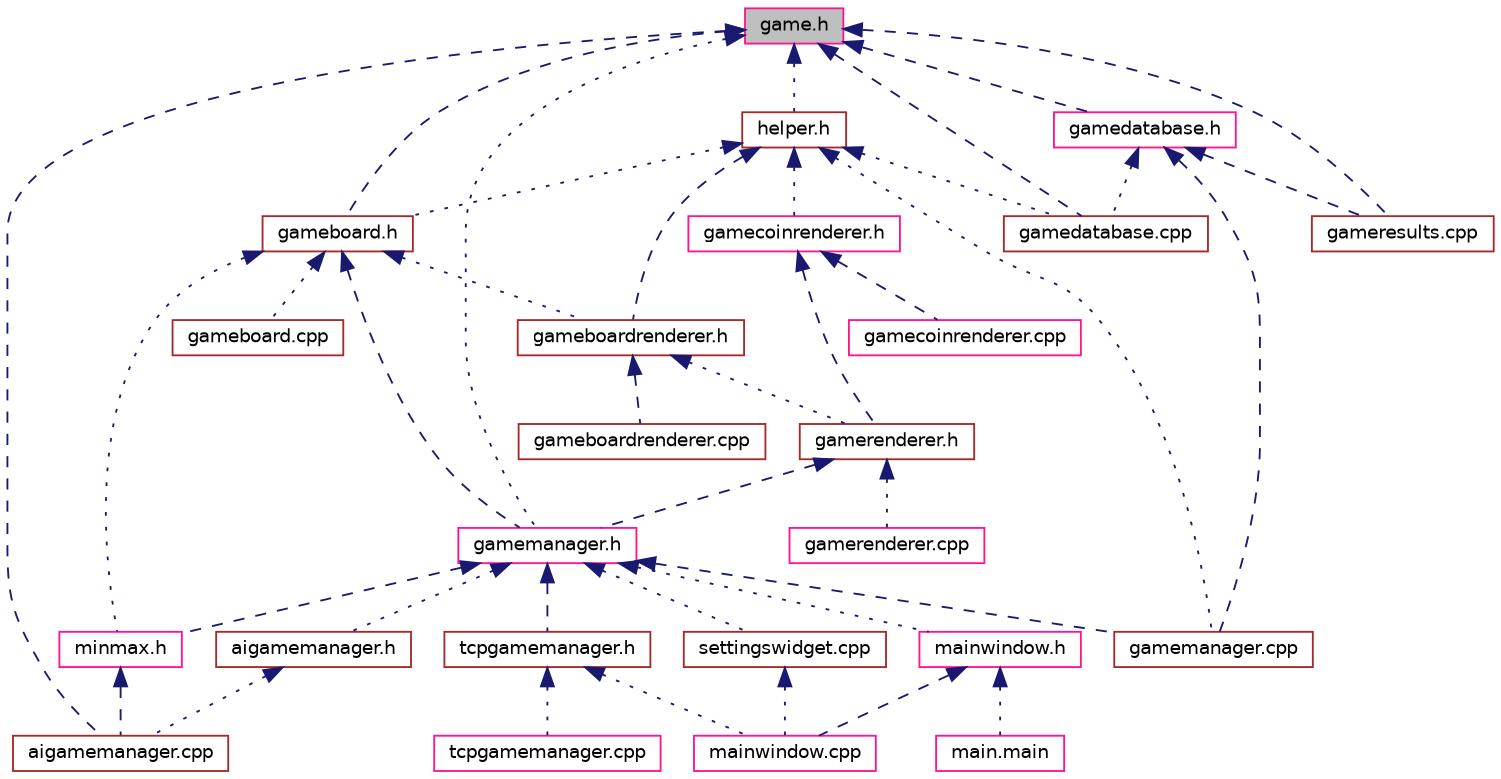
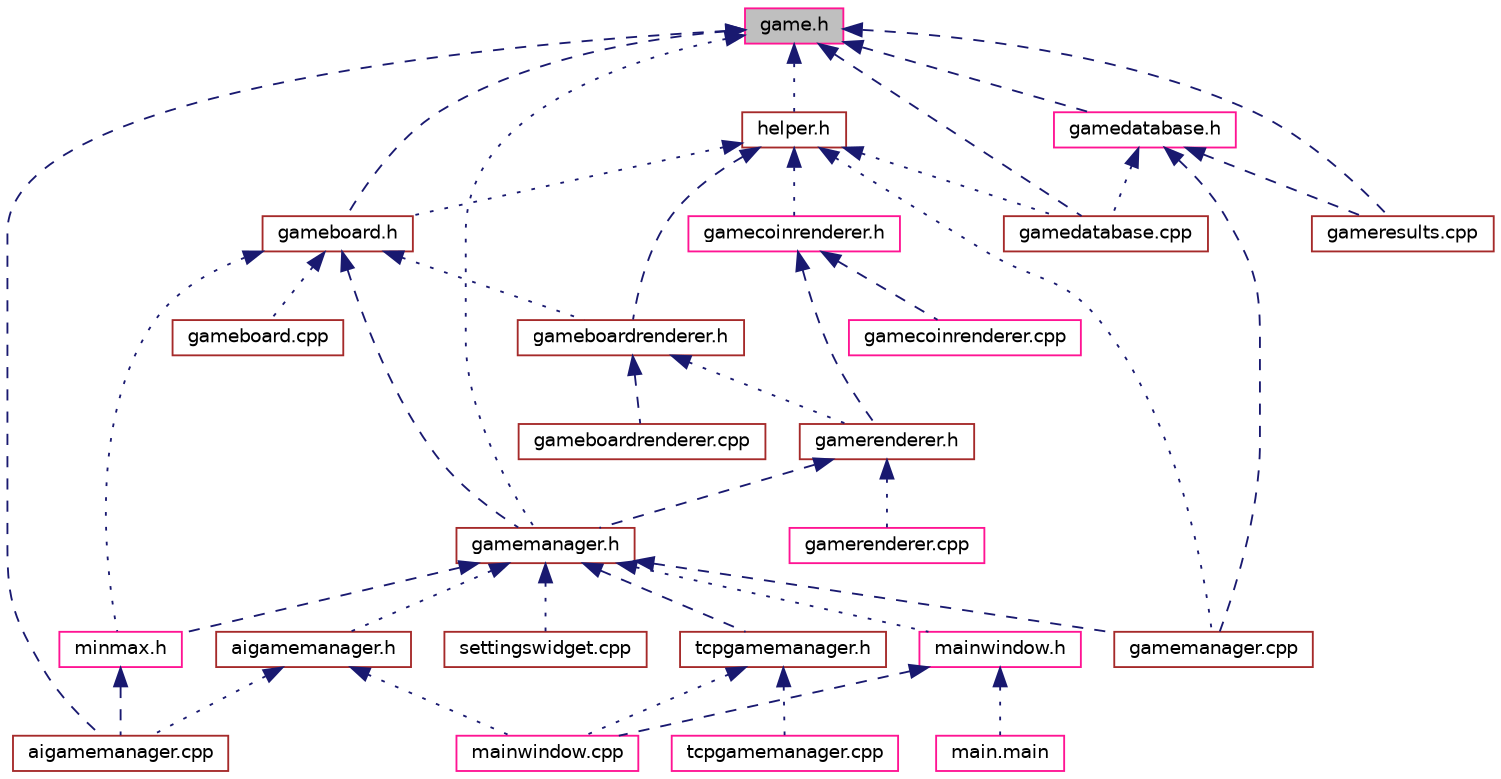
node "gamemanager.h": color deeppink -> brown
edge "mainwindow.cpp" -> "settingswidget.cpp": now "mainwindow.cpp" -> "aigamemanager.h"
